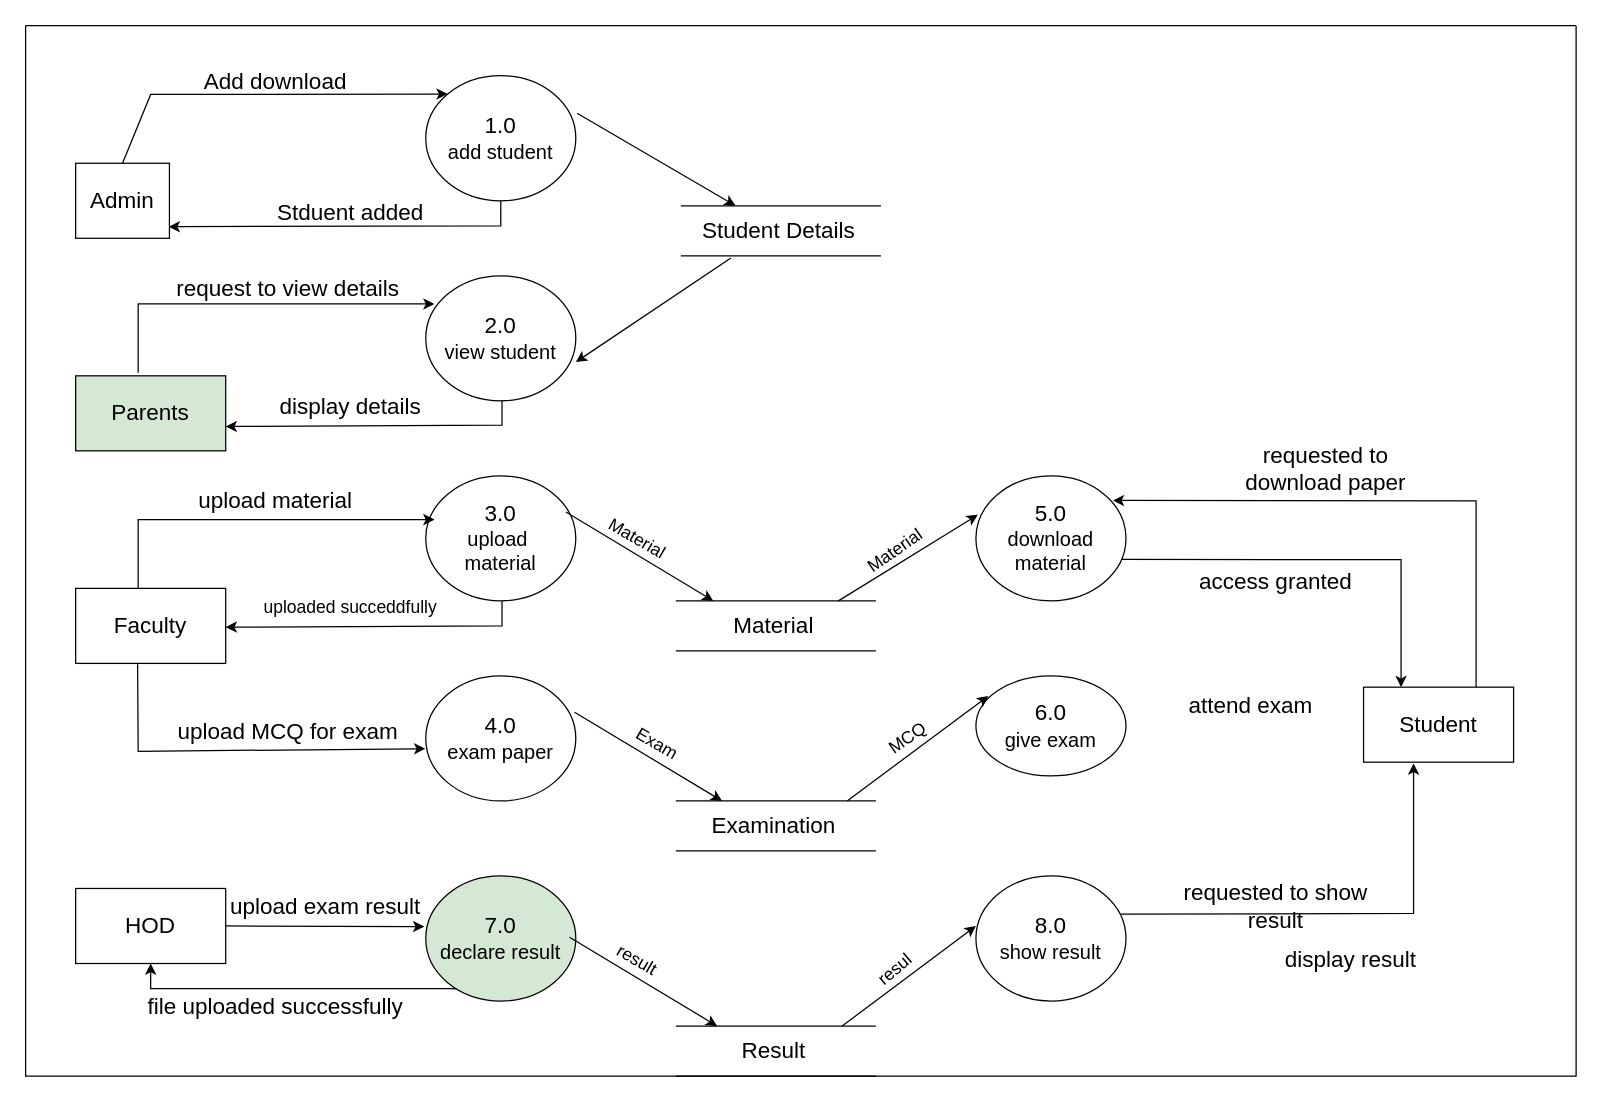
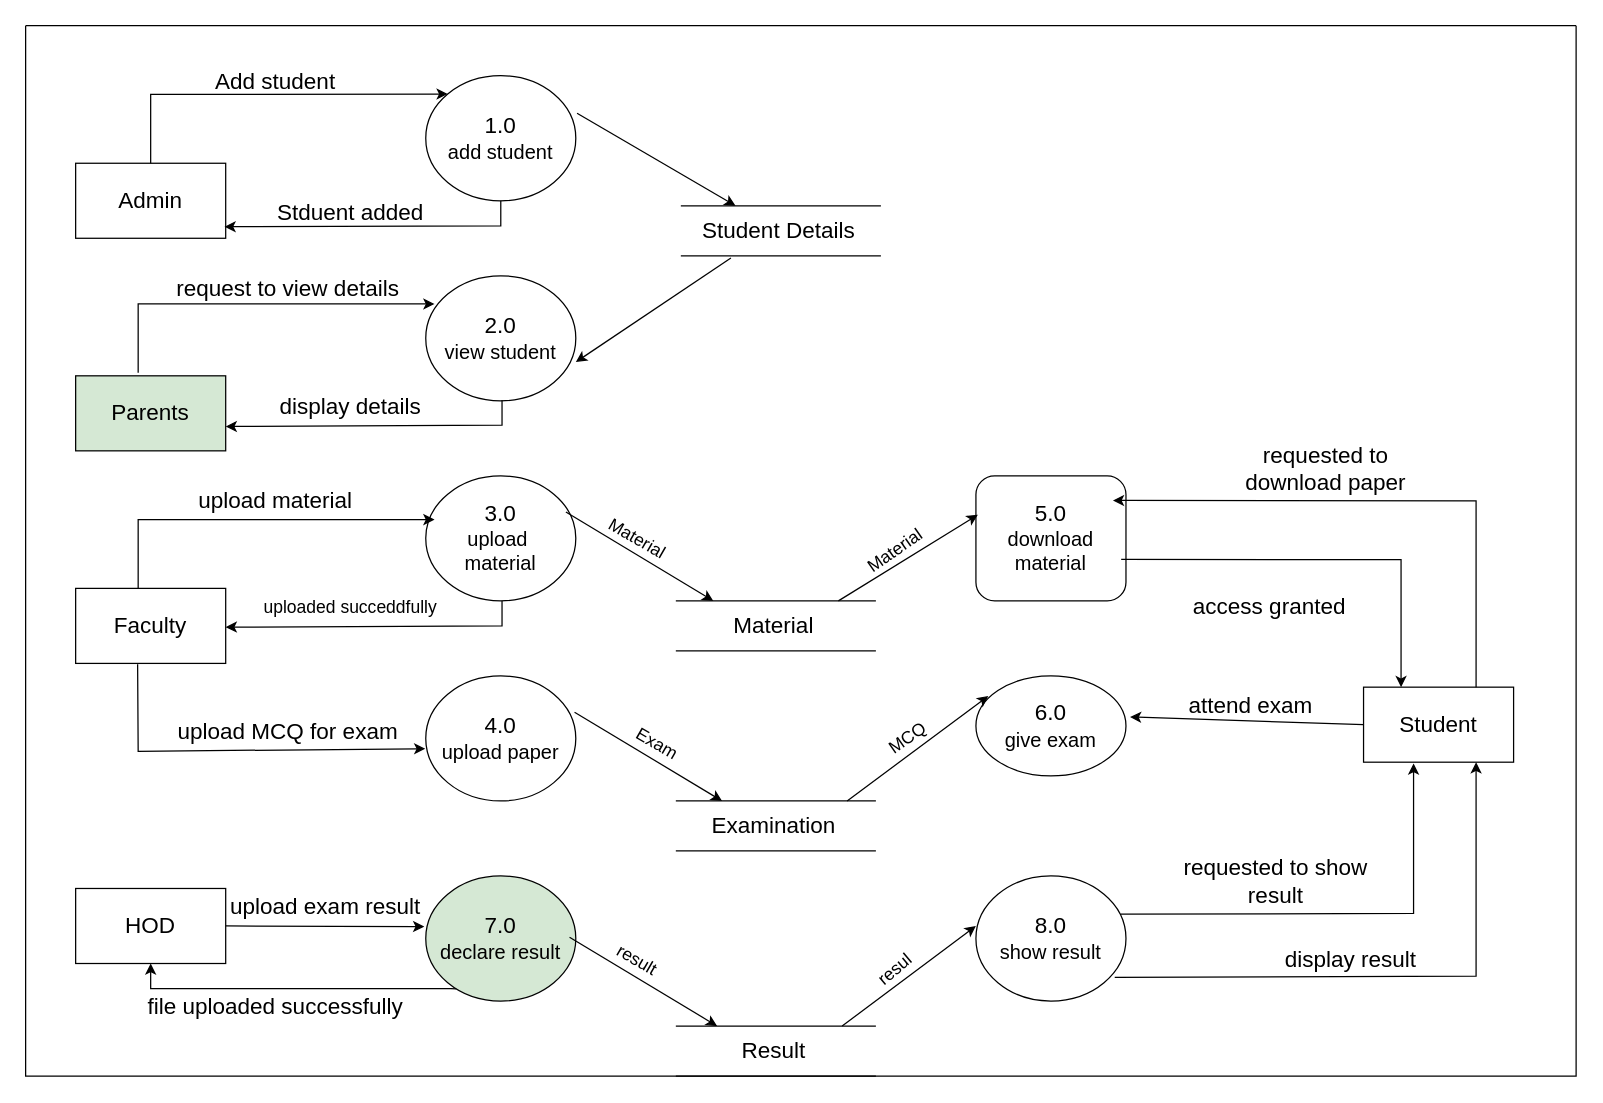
node "Add download": label "Add download" -> "Add student"
node "Admin": size 94x75 -> 150x75
node "5.0 download material": shape ellipse -> rounded rectangle
node "access granted": moved (1276, 582) -> (1269, 607)
edge "Student" -> "6.0 give exam": added
node "4.0 exam paper": label "4.0 exam paper" -> "4.0 upload paper"
node "requested to show result": moved (1276, 907) -> (1276, 882)
edge "8.0 show result" -> "Student": added
